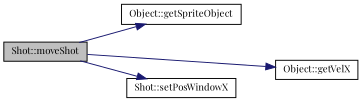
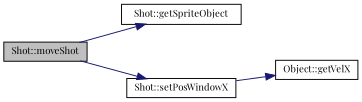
node "Object::getSpriteObject": label "Object::getSpriteObject" -> "Shot::getSpriteObject"
edge "Shot::moveShot" -> "Object::getVelX": now "Shot::setPosWindowX" -> "Object::getVelX"
